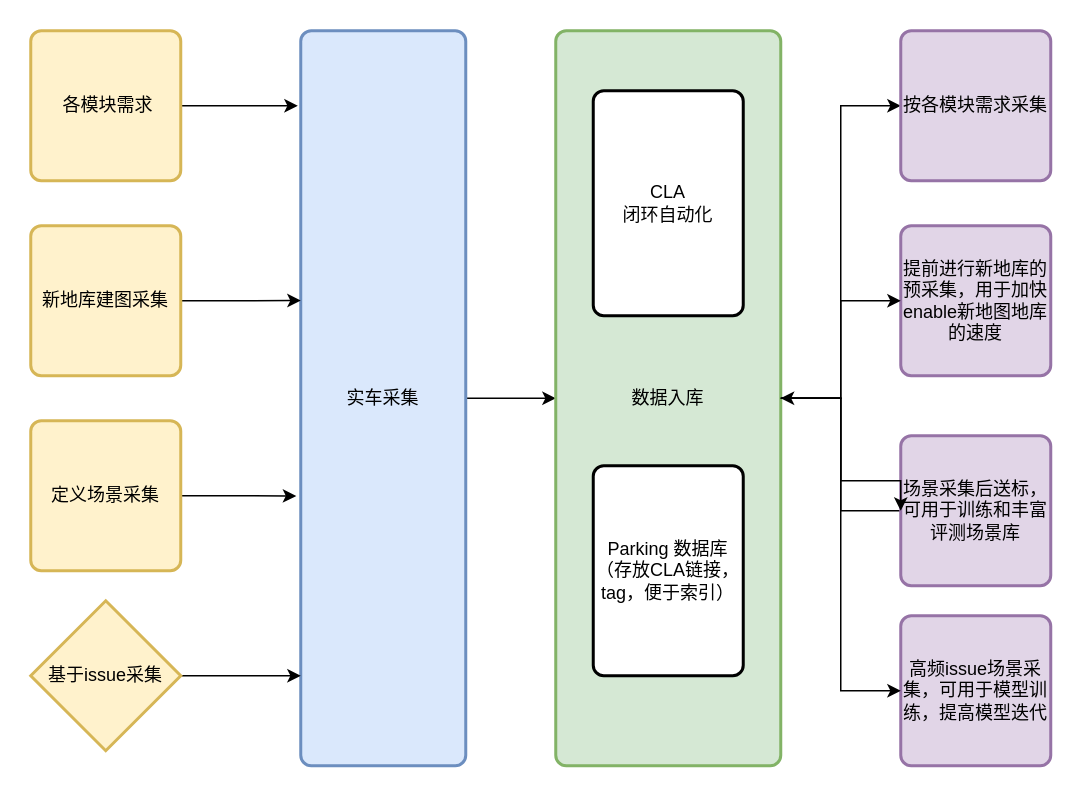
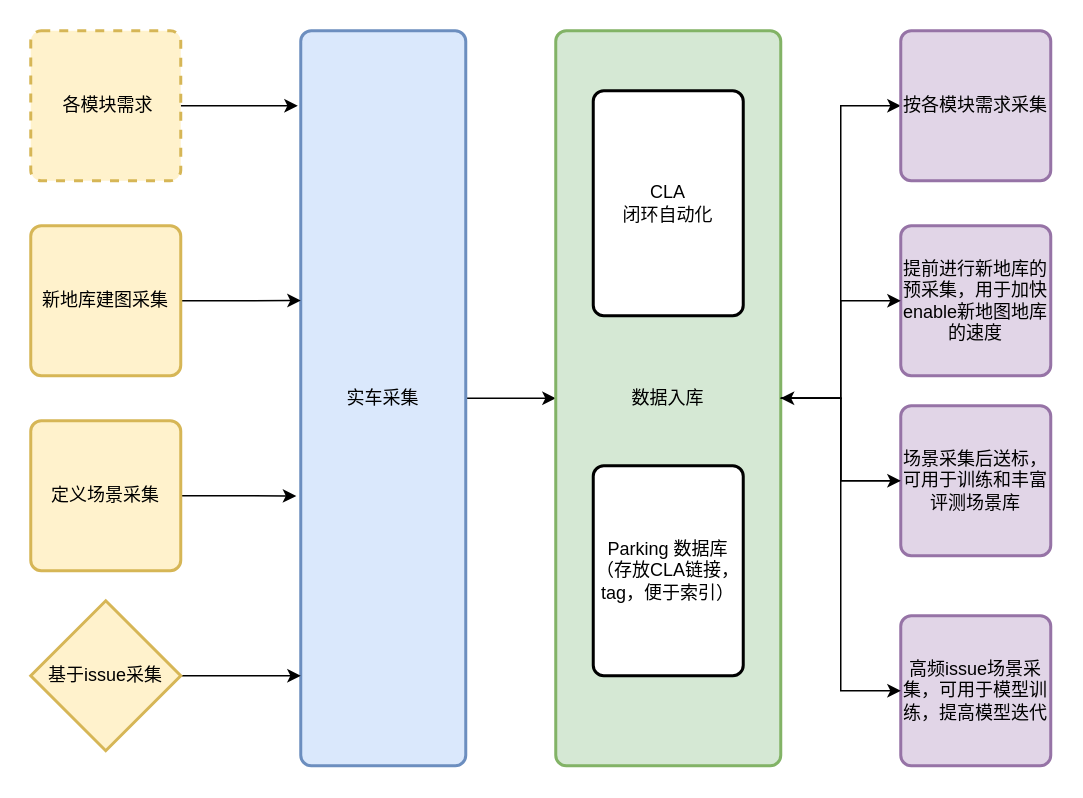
node "各模块需求": style solid -> dashed
node "场景采集后送标，可用于训练和丰富评测场景库": moved (976, 511) -> (976, 481)
